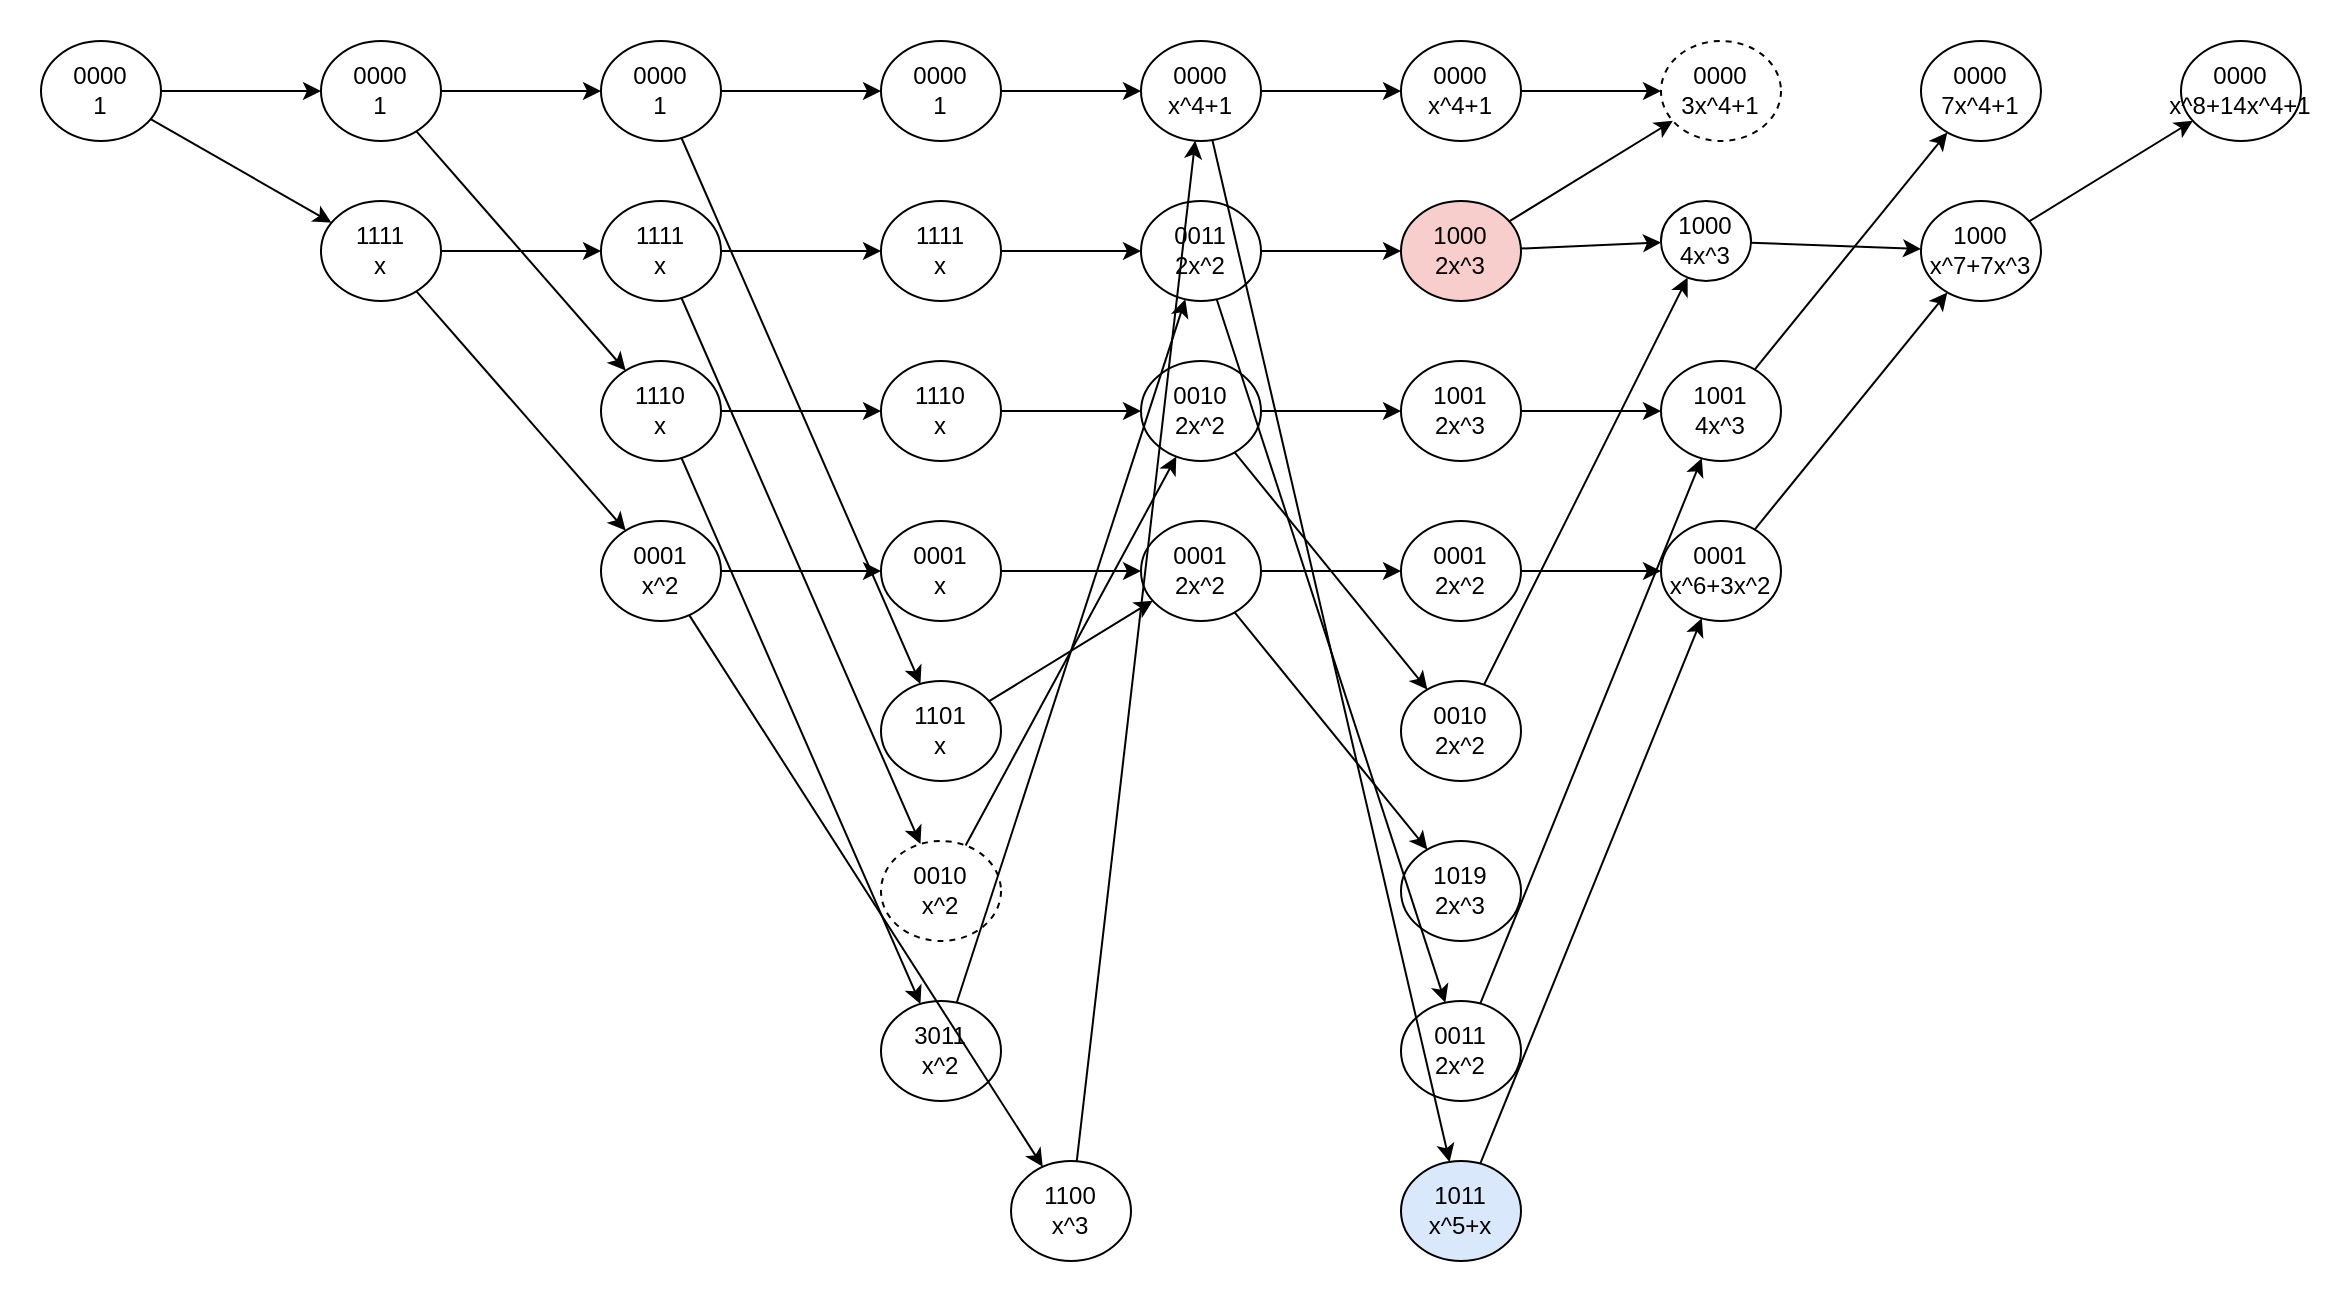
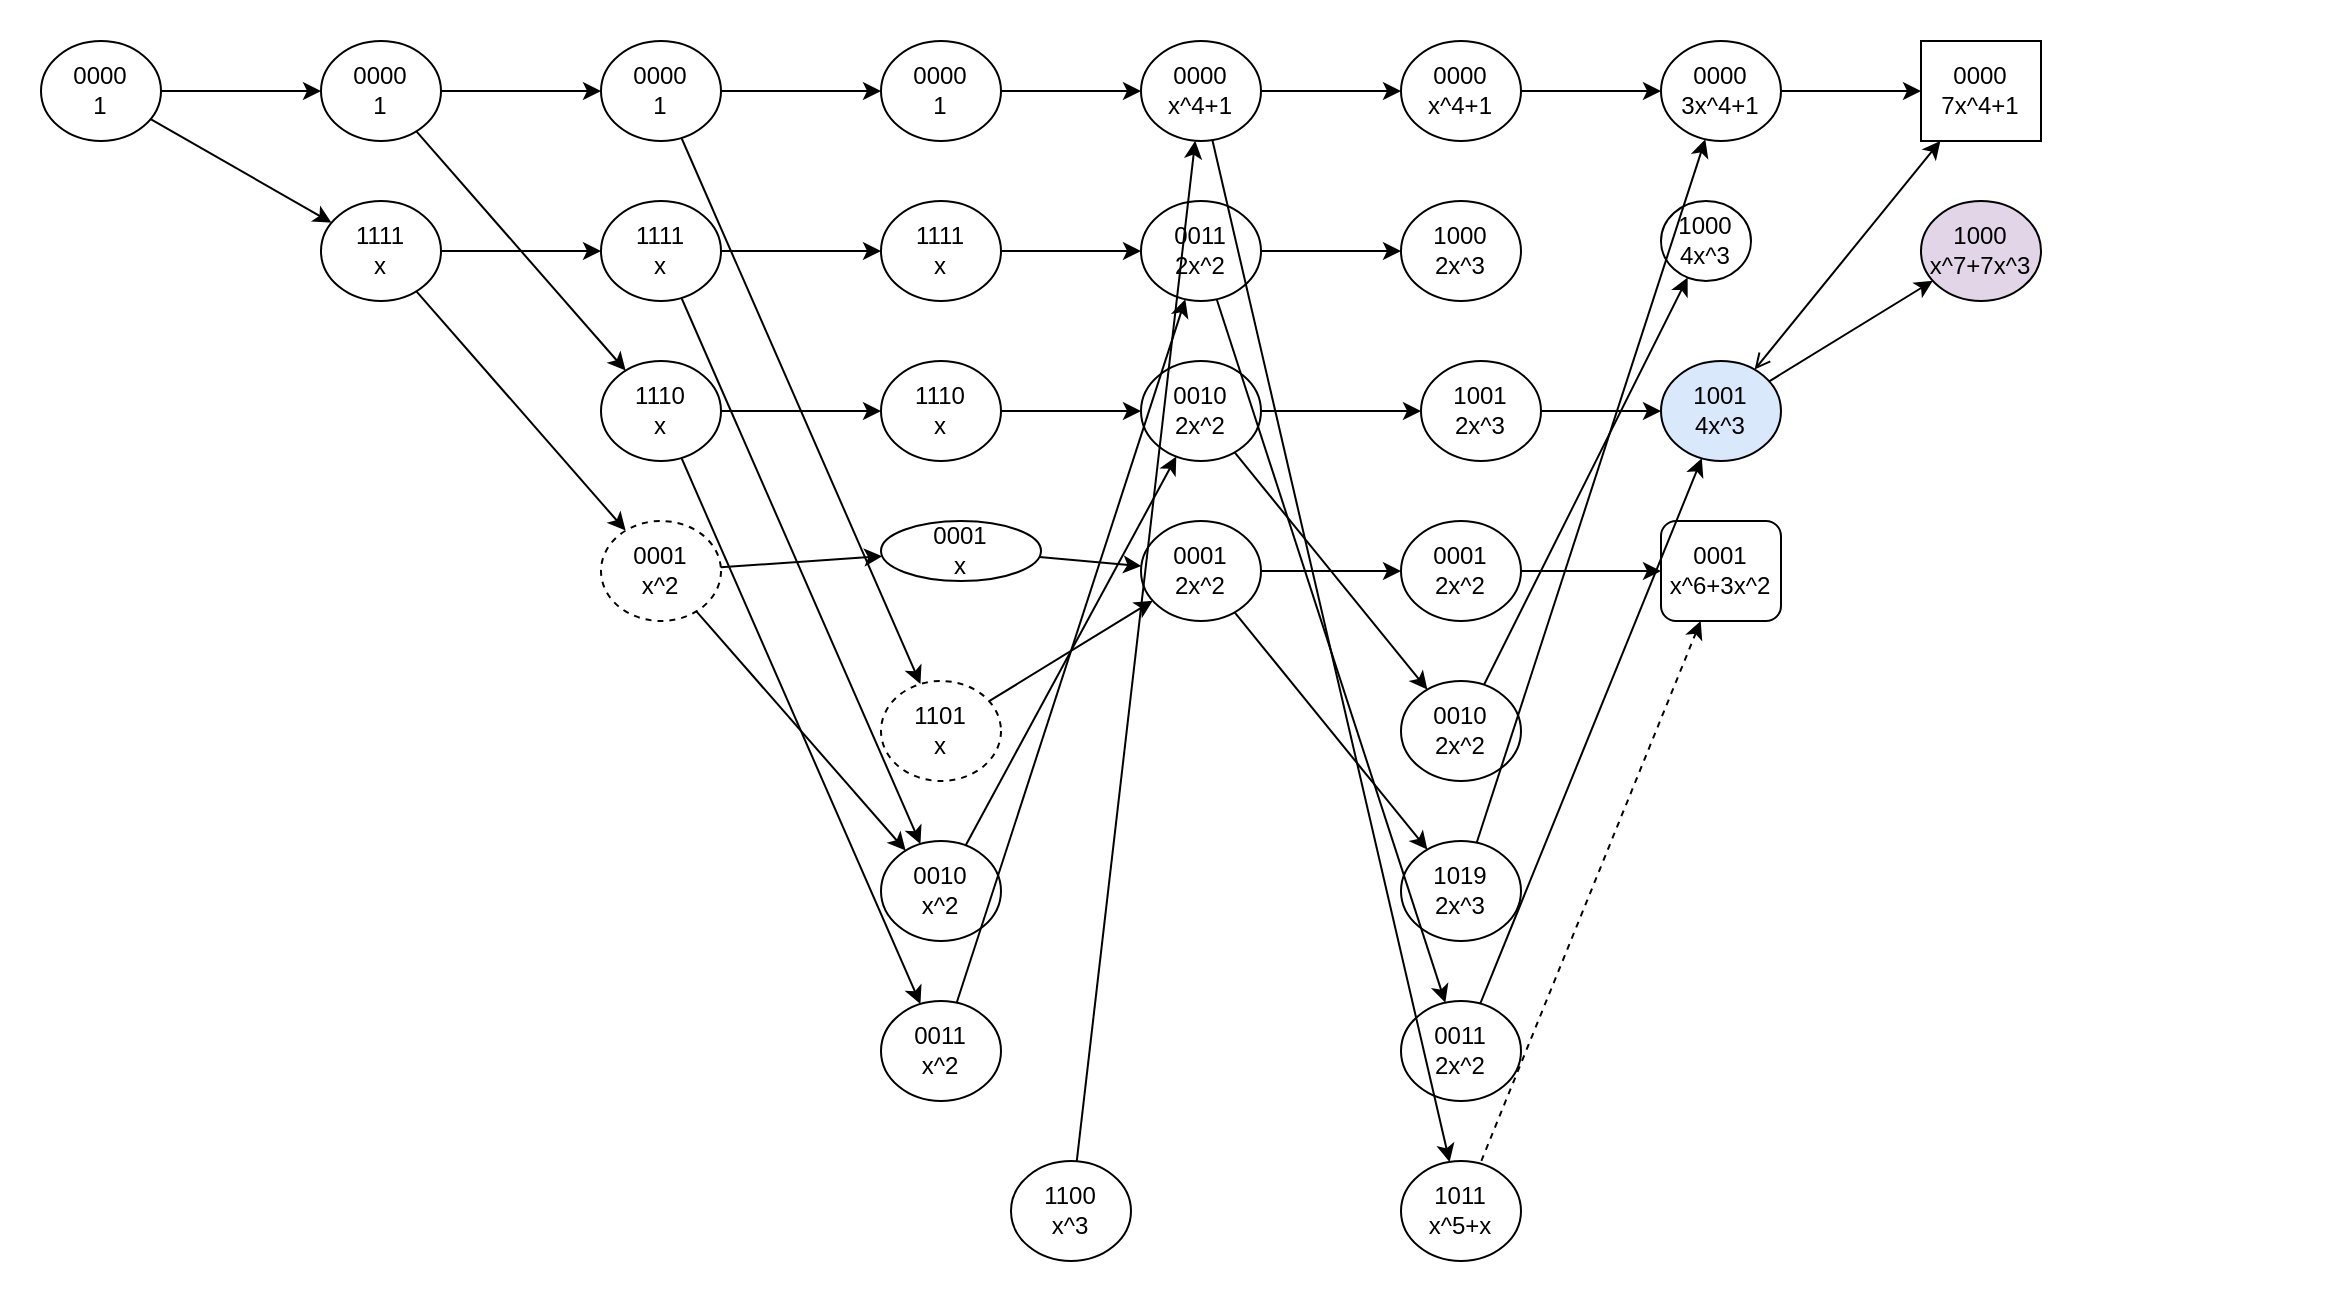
node "0000 3x^4+1": style dashed -> solid
edge "0000 3x^4+1" -> "0000 7x^4+1": added
node "0000 7x^4+1": shape ellipse -> rectangle
node "0000 x^8+14x^4+1": removed
edge "1000 2x^3" -> "0000 3x^4+1": now "1019 2x^3" -> "0000 3x^4+1"
edge "1000 x^7+7x^3" -> "0000 x^8+14x^4+1": removed
edge "1000 2x^3" -> "1000 4x^3": removed
edge "1000 4x^3" -> "1000 x^7+7x^3": now "1001 4x^3" -> "1000 x^7+7x^3"
node "1000 2x^3": fillcolor #f8cecc -> #ffffff
node "1000 x^7+7x^3": fillcolor #ffffff -> #e1d5e7
edge "1001 4x^3" -> "0000 7x^4+1": arrowhead none -> open
node "1001 2x^3": moved (1461, 411) -> (1481, 411)
node "1001 4x^3": fillcolor #ffffff -> #dae8fc
edge "0001 x^6+3x^2" -> "1000 x^7+7x^3": removed
node "0001 x^2": style solid -> dashed
node "0001 x": size 120x100 -> 160x60
node "0001 x^6+3x^2": shape ellipse -> rounded rectangle
node "1101 x": style solid -> dashed
edge "0001 x^2" -> "1100 x^3": now "0001 x^2" -> "0010 x^2"
node "0010 x^2": style dashed -> solid
edge "1011 x^5+x" -> "0001 x^6+3x^2": style solid -> dashed
node "3011 x^2": label "3011 x^2" -> "0011 x^2"
node "1011 x^5+x": fillcolor #dae8fc -> #ffffff
